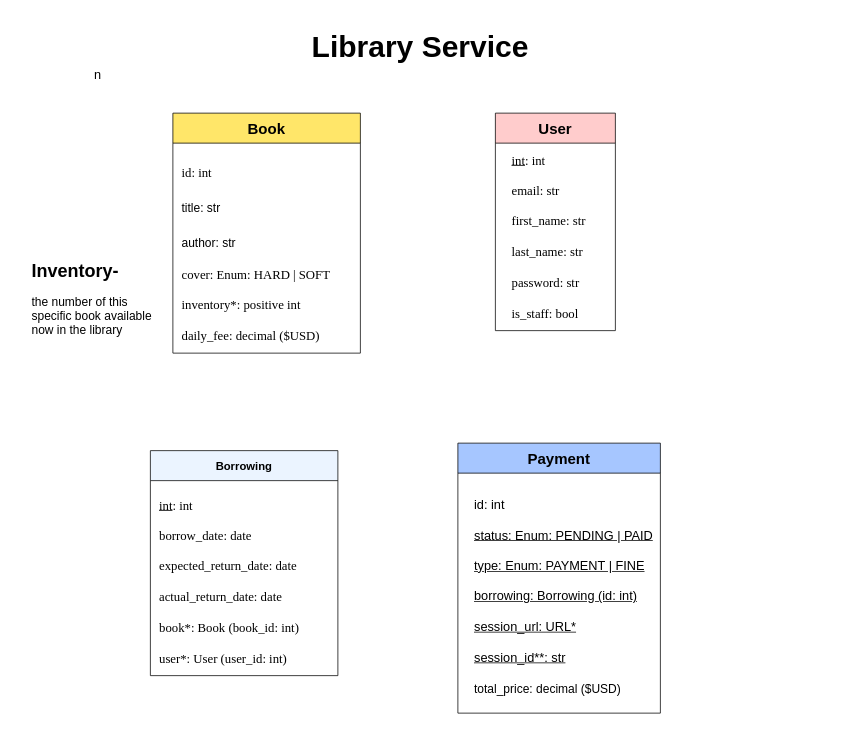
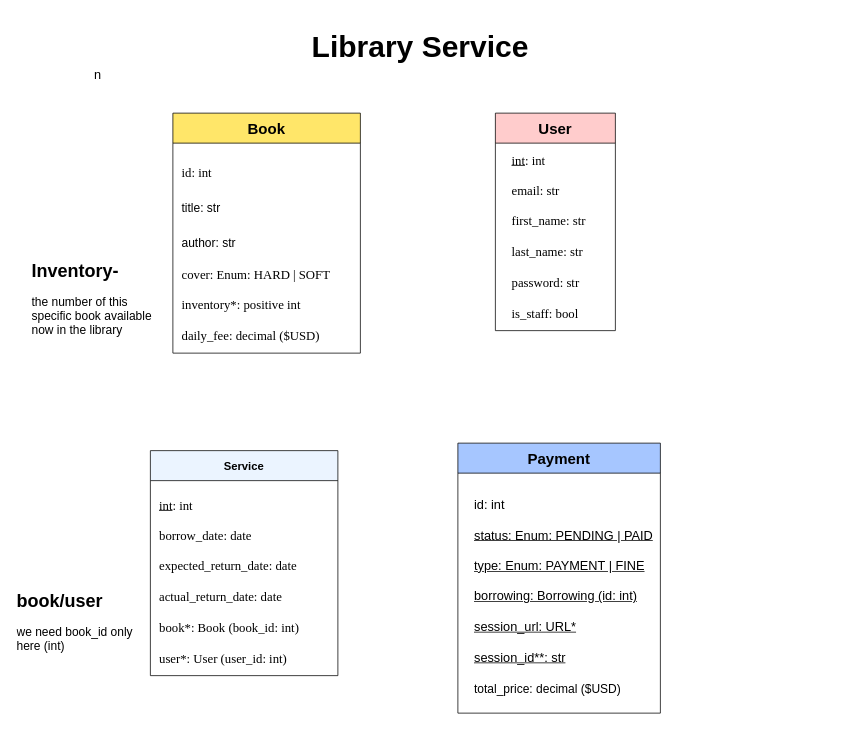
node "Borrowing": label "Borrowing" -> "Service"
node "book/user we need book_id only here (int)": added
